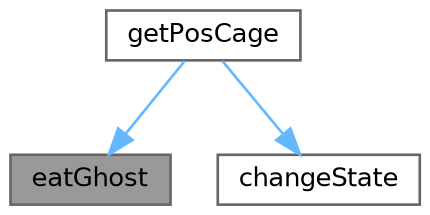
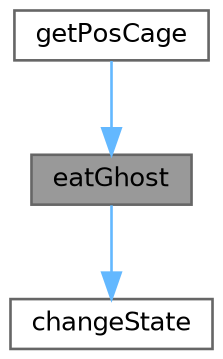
edge "getPosCage" -> "changeState": now "eatGhost" -> "changeState"
